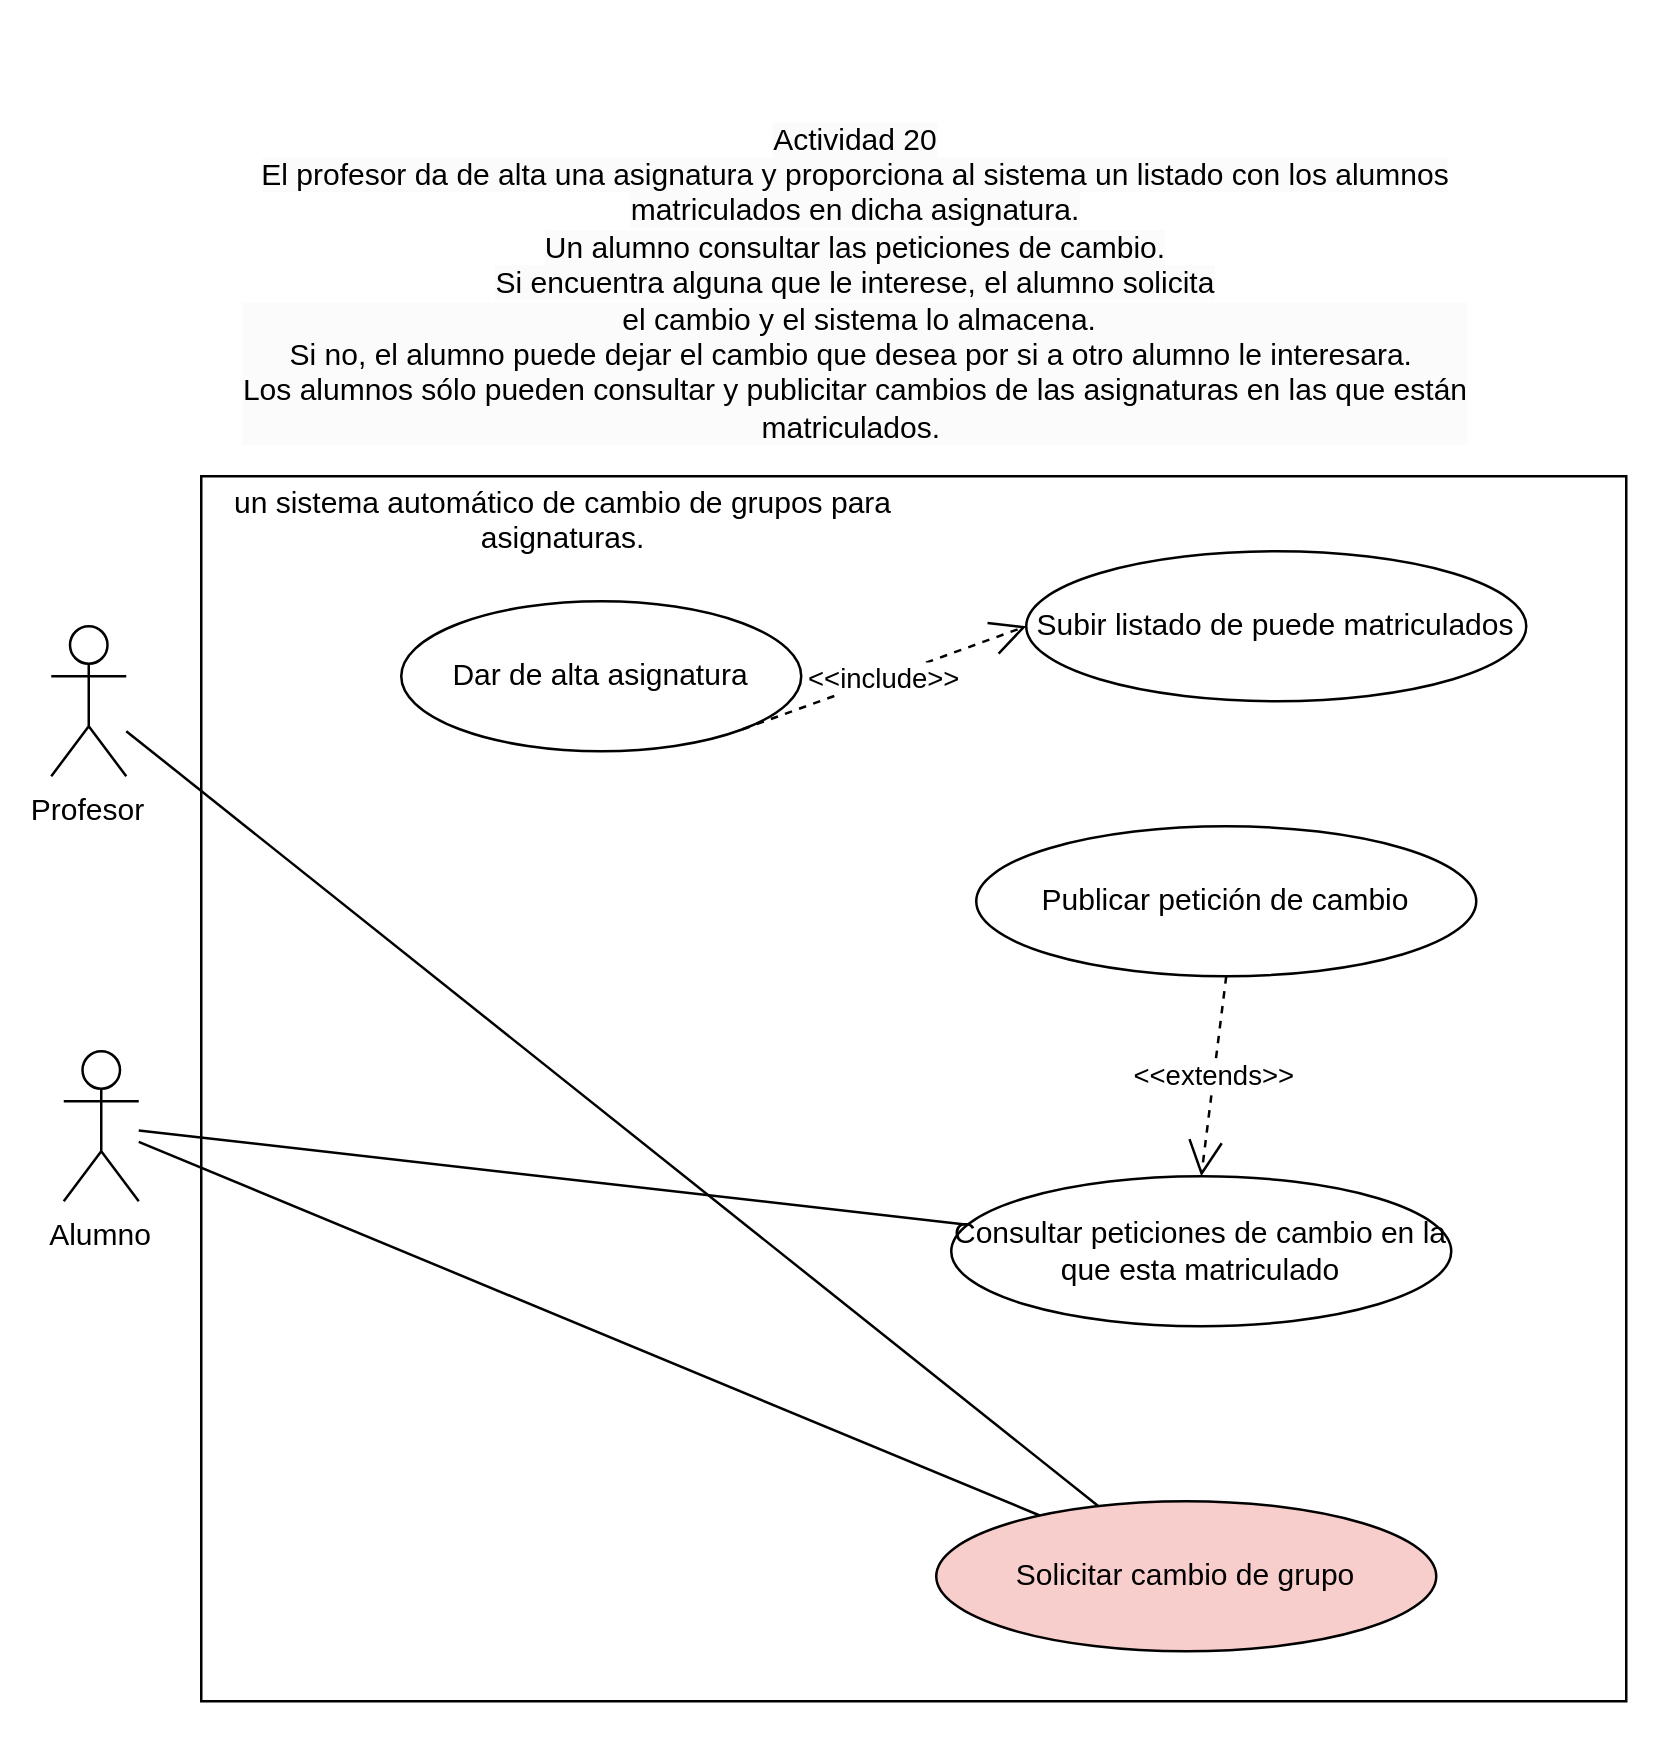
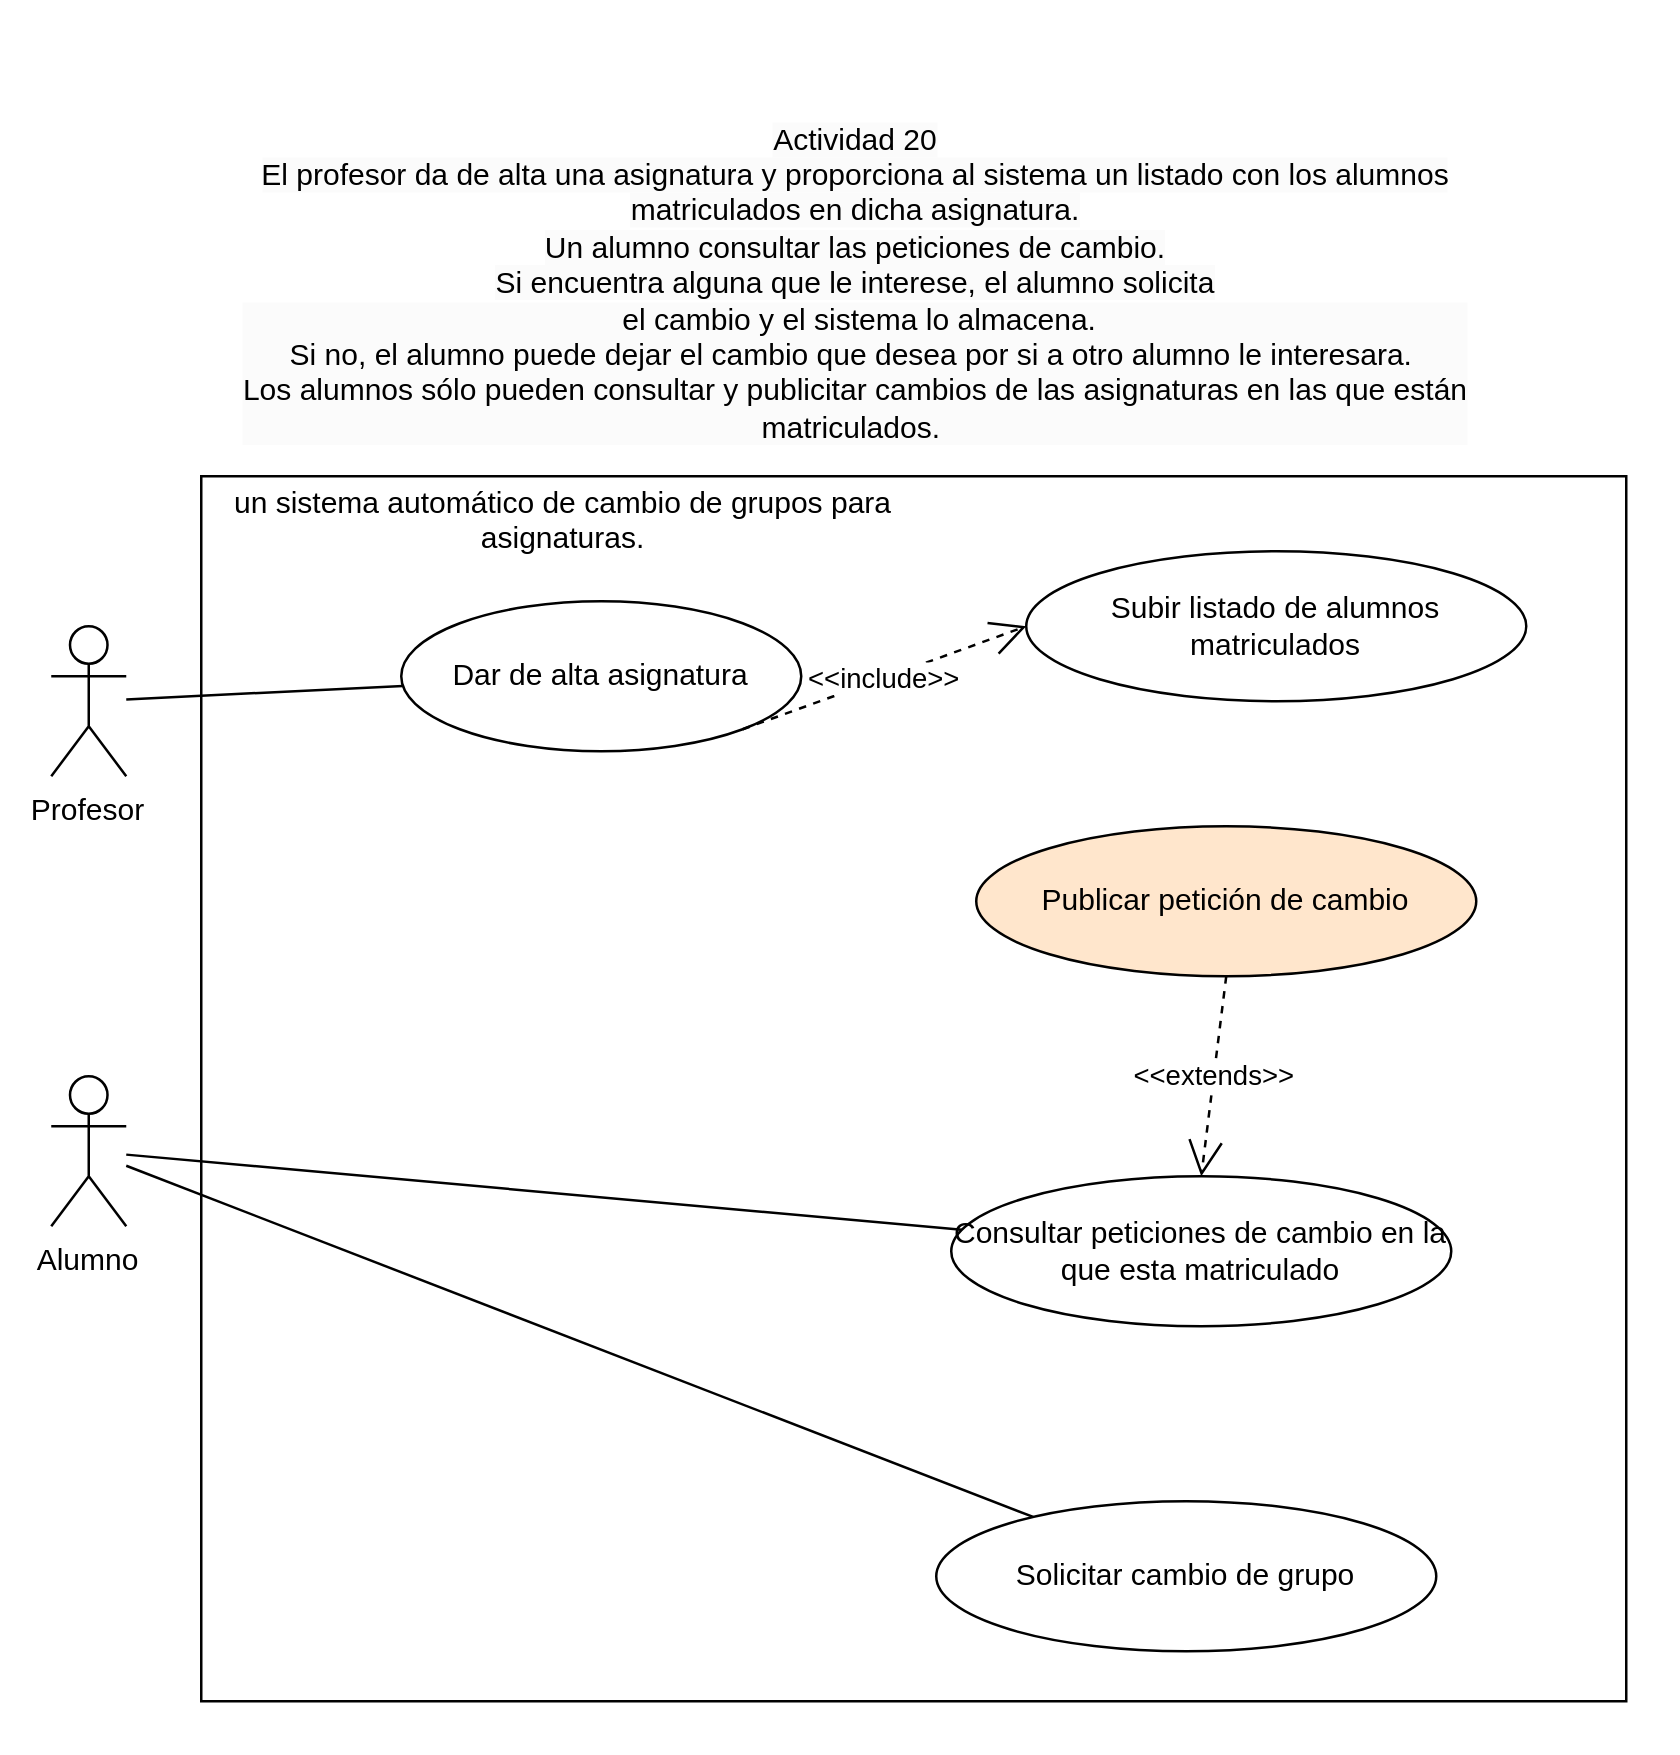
node "Subir listado de puede matriculados": label "Subir listado de puede matriculados" -> "Subir listado de alumnos matriculados"
node "Publicar petición de cambio": fillcolor #ffffff -> #ffe6cc
edge "Profesor" -- "Solicitar cambio de grupo": now "Profesor" -- "Dar de alta asignatura"
node "Alumno": moved (101, 1126) -> (89, 1151)
node "Solicitar cambio de grupo": fillcolor #f8cecc -> #ffffff
